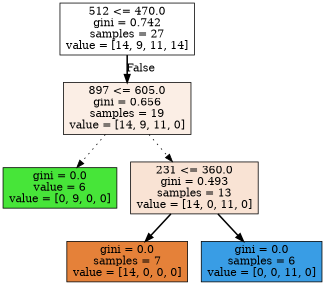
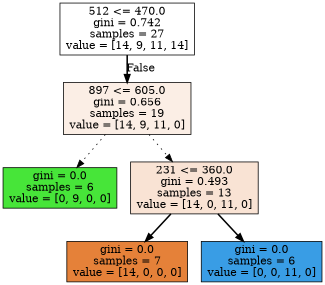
node "gini = 0.0 value = 6 value = [0, 9, 0, 0]": label "gini = 0.0 value = 6 value = [0, 9, 0, 0]" -> "gini = 0.0 samples = 6 value = [0, 9, 0, 0]"
